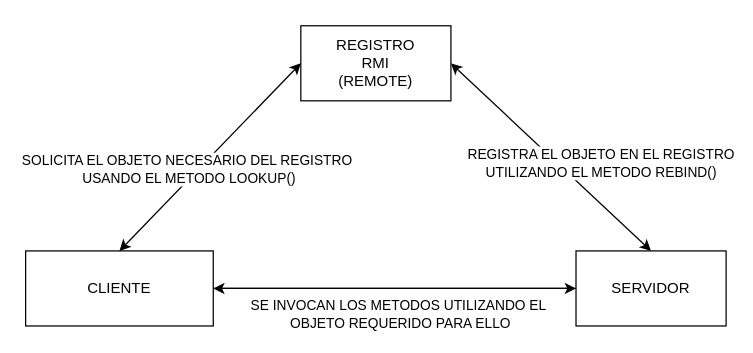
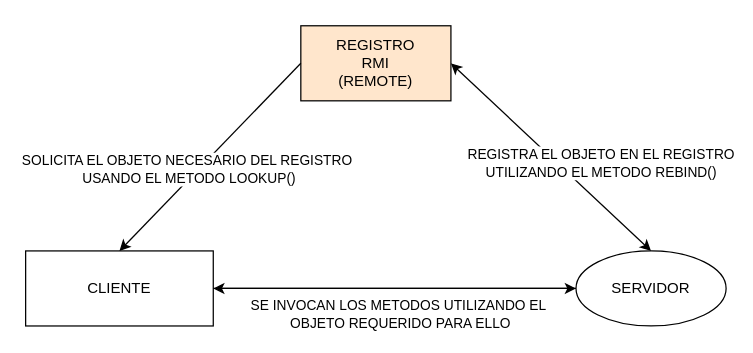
node "REGISTRO RMI (REMOTE)": fillcolor #ffffff -> #ffe6cc
edge "REGISTRO RMI (REMOTE)" -- "CLIENTE": arrowhead classic -> none
node "SERVIDOR": shape rectangle -> ellipse
